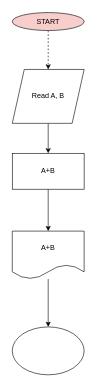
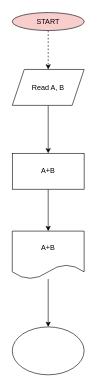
node "Read A, B": size 72x54 -> 72x36
